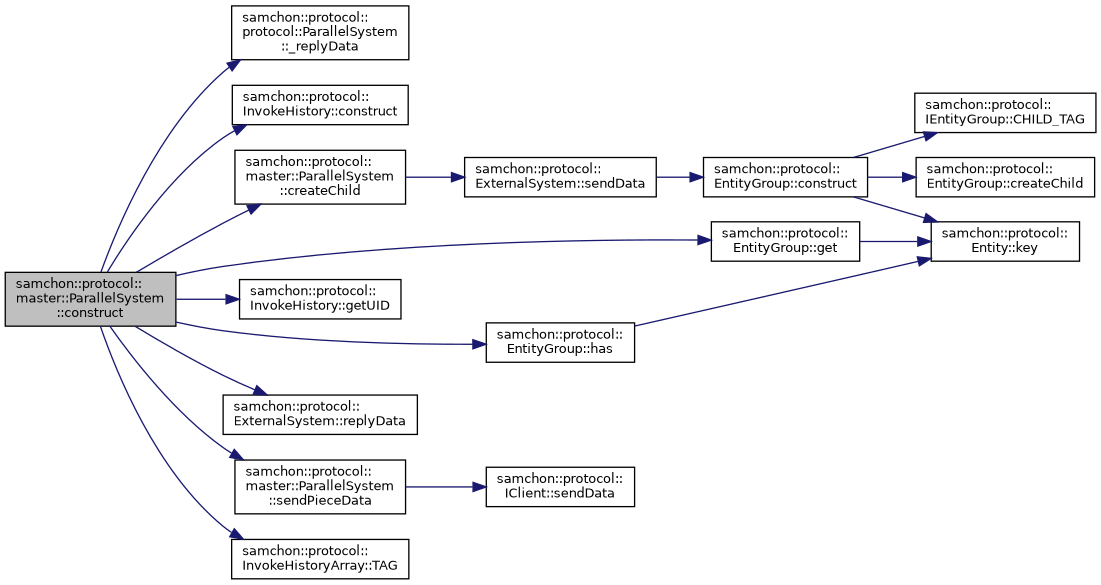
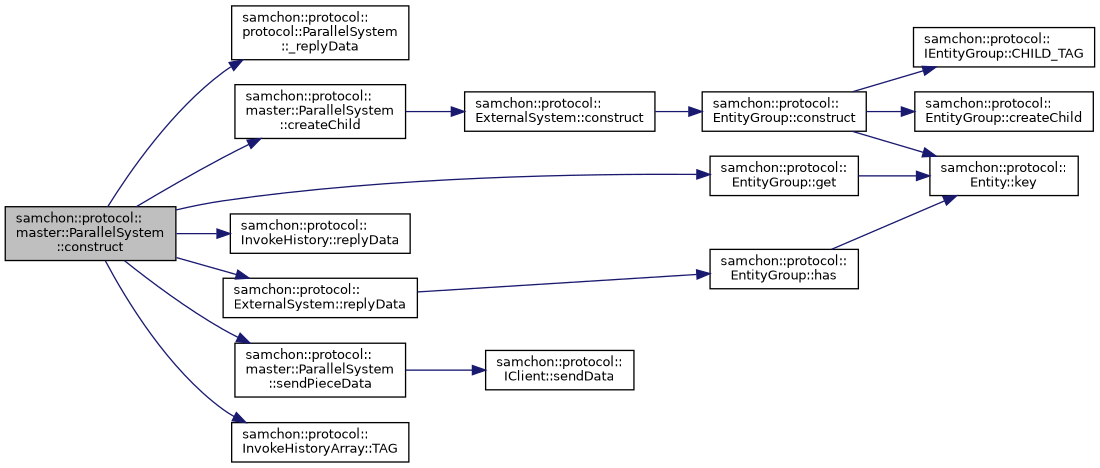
node "samchon::protocol:: InvokeHistory::construct": removed
node "samchon::protocol:: ExternalSystem::sendData": label "samchon::protocol:: ExternalSystem::sendData" -> "samchon::protocol:: ExternalSystem::construct"
node "samchon::protocol:: InvokeHistory::getUID": label "samchon::protocol:: InvokeHistory::getUID" -> "samchon::protocol:: InvokeHistory::replyData"
edge "samchon::protocol:: master::ParallelSystem ::construct" -> "samchon::protocol:: EntityGroup::has": now "samchon::protocol:: ExternalSystem::replyData" -> "samchon::protocol:: EntityGroup::has"
